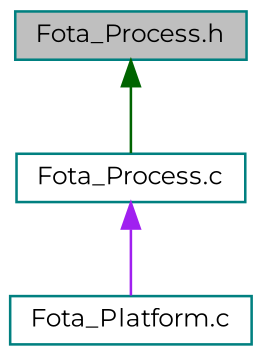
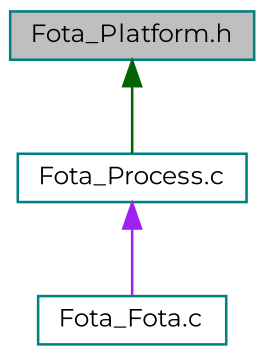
node "Fota_Process.h": label "Fota_Process.h" -> "Fota_Platform.h"
node "Fota_Platform.c": label "Fota_Platform.c" -> "Fota_Fota.c"
